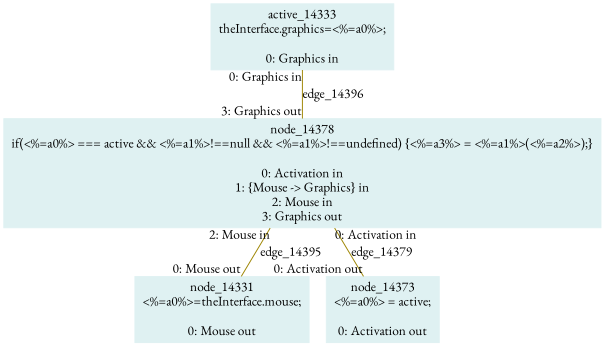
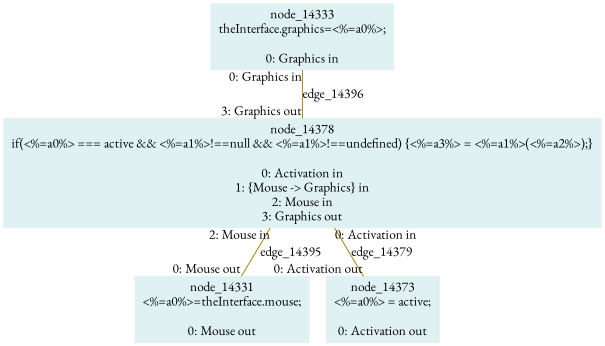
node "active_14333 theInterface.graphics=<%=a0%>; 0: Graphics in": label "active_14333 theInterface.graphics=<%=a0%>; 0: Graphics in" -> "node_14333 theInterface.graphics=<%=a0%>; 0: Graphics in"
